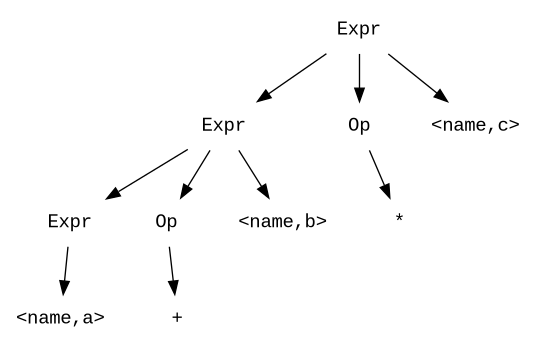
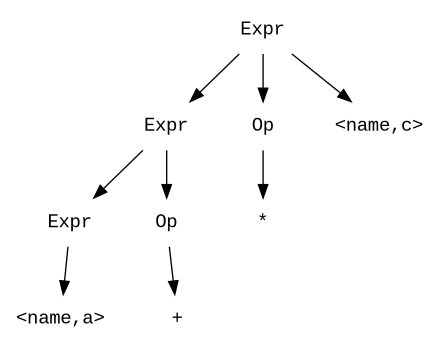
node "<name,b>": removed
